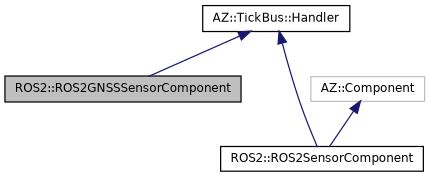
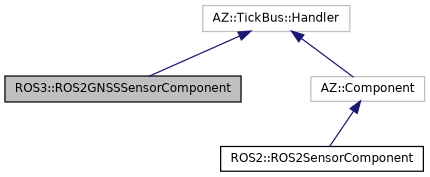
node "AZ::TickBus::Handler": color black -> grey75
node "ROS2::ROS2GNSSSensorComponent": label "ROS2::ROS2GNSSSensorComponent" -> "ROS3::ROS2GNSSSensorComponent"
edge "ROS2::ROS2SensorComponent" -> "AZ::TickBus::Handler": now "AZ::Component" -> "AZ::TickBus::Handler"
